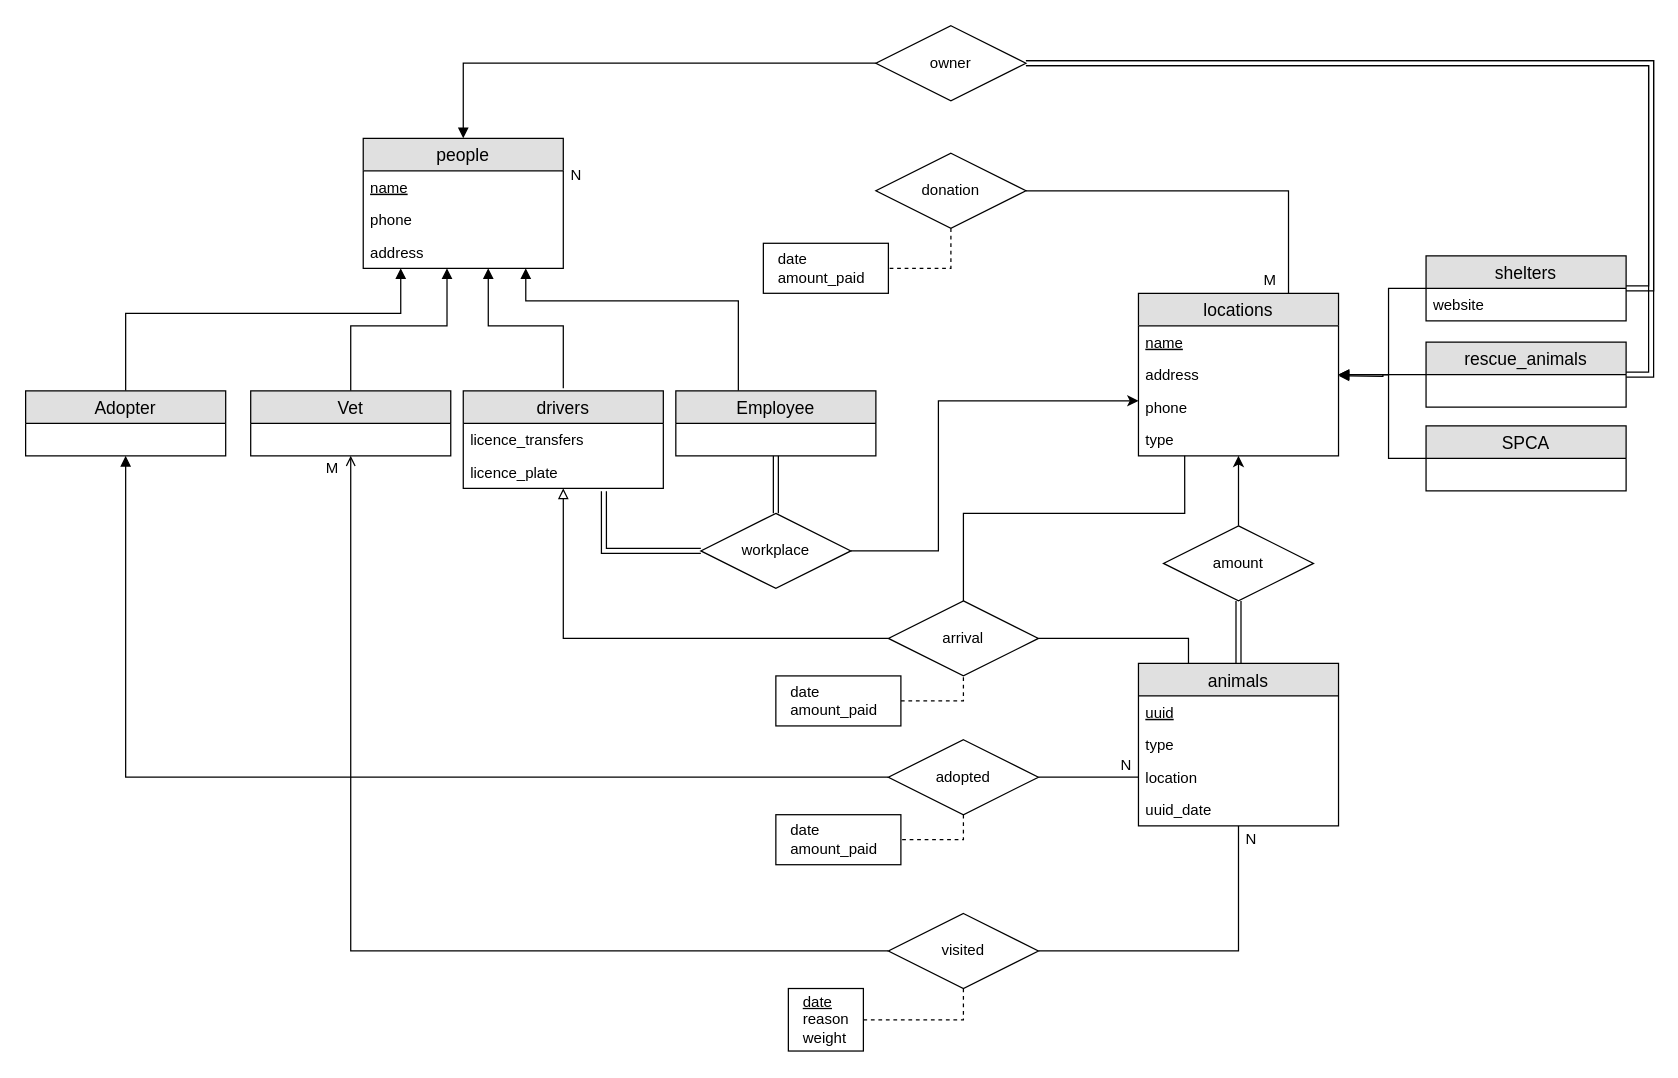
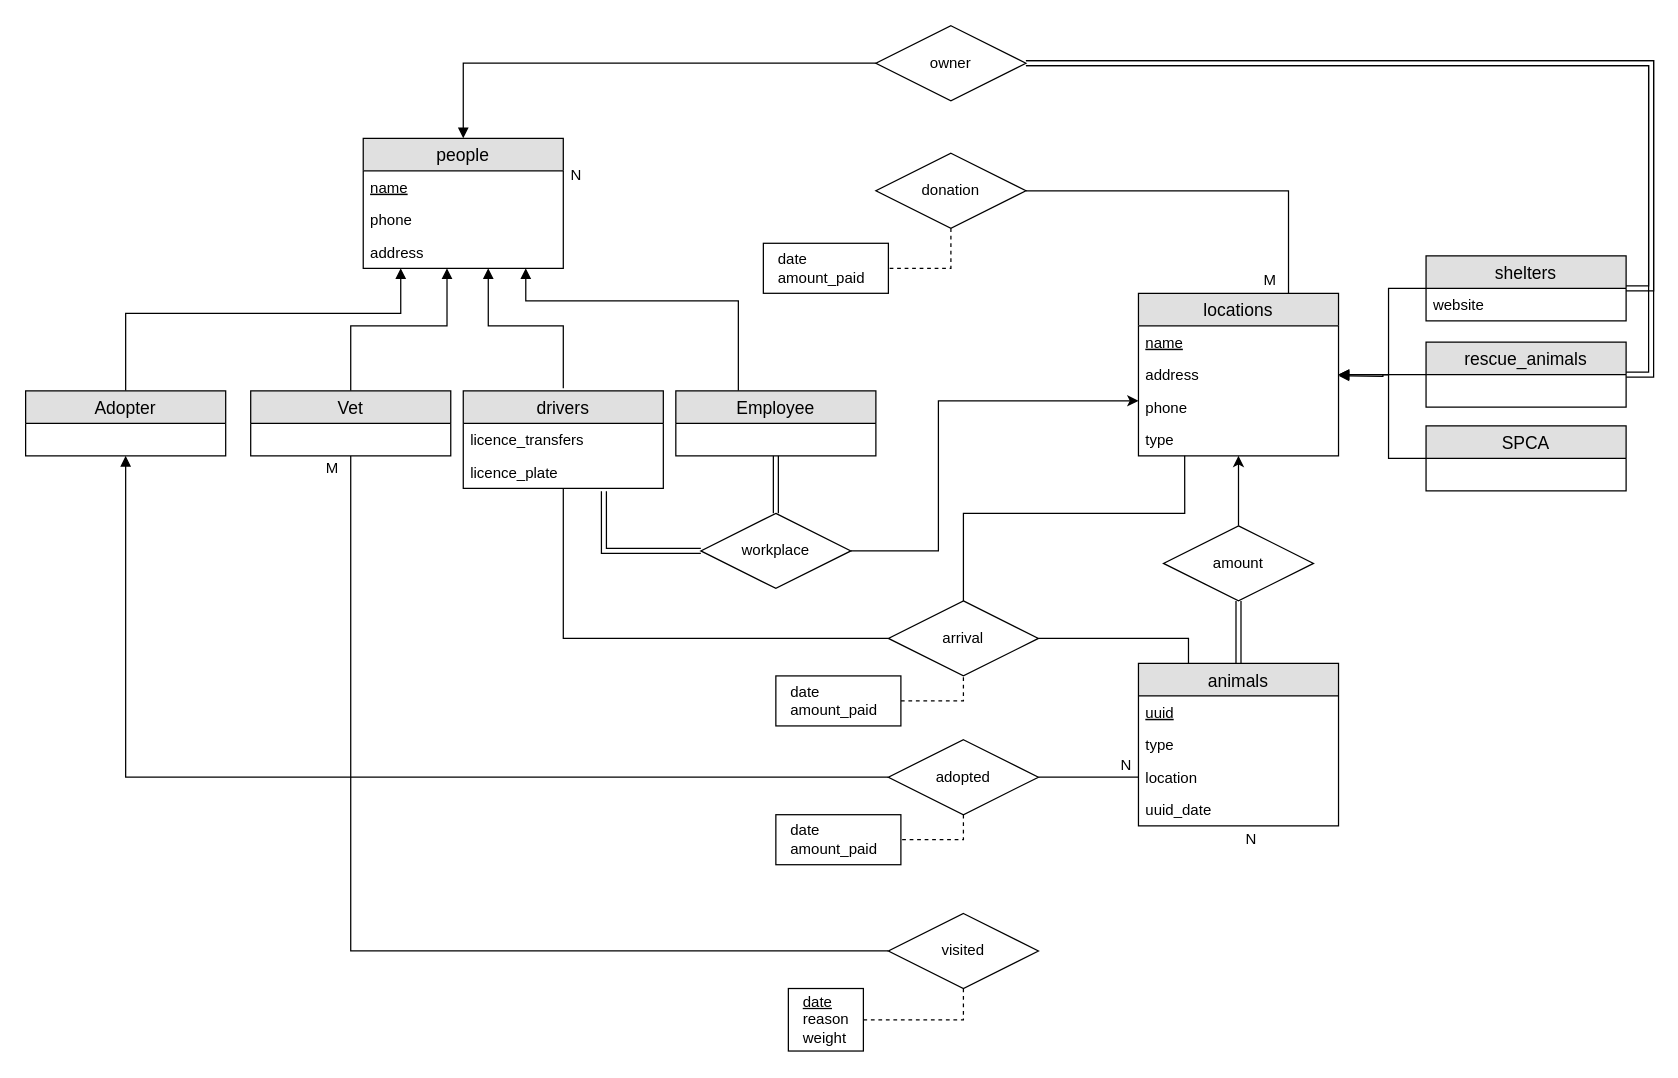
edge "visited" -> "Vet": arrowhead open -> none
edge "arrival" -> "drivers": arrowhead block -> none
edge "animals" -- "visited": removed
